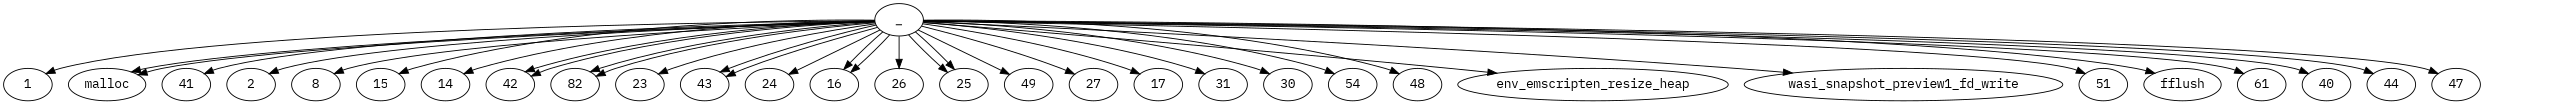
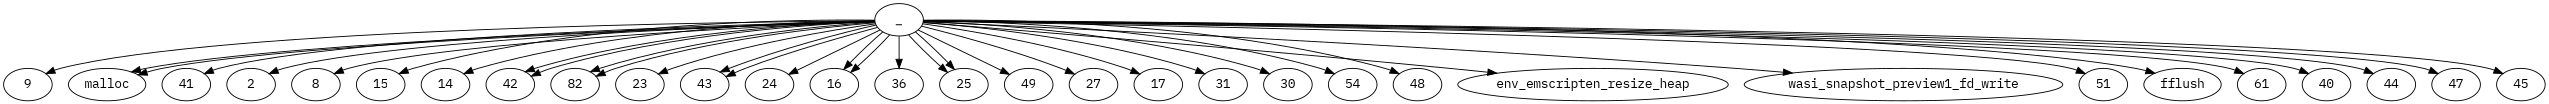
node "1": label "1" -> "9"
node "26": label "26" -> "36"
node "45": added
